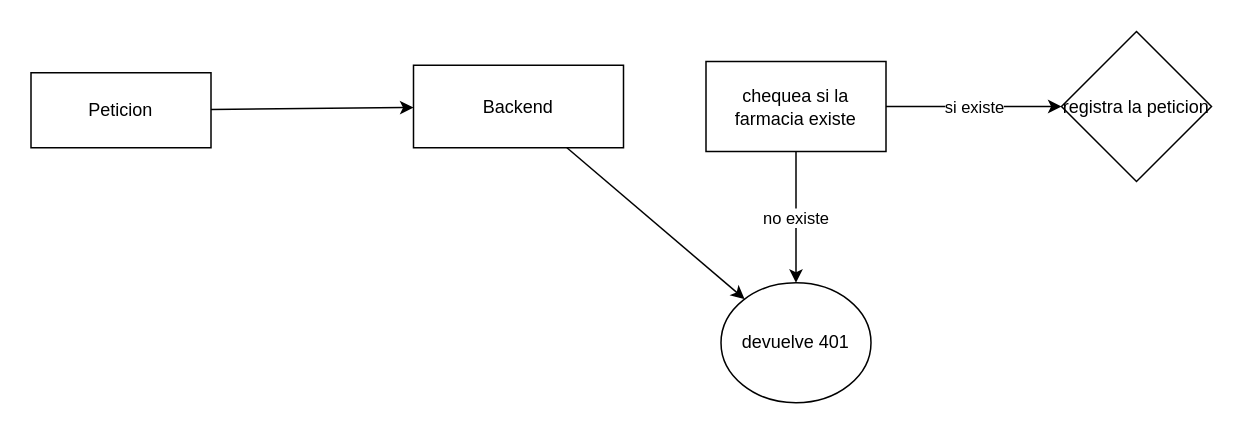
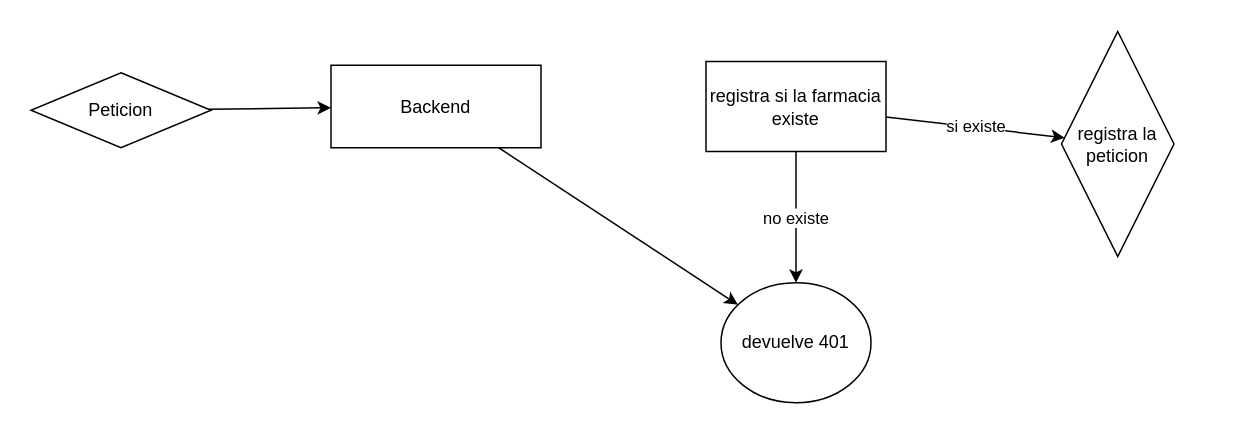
node "Backend": moved (518, 107) -> (436, 107)
node "chequea si la farmacia existe": label "chequea si la farmacia existe" -> "registra si la farmacia existe"
node "registra la peticion": size 150x150 -> 113x225
node "Peticion": shape rectangle -> diamond
